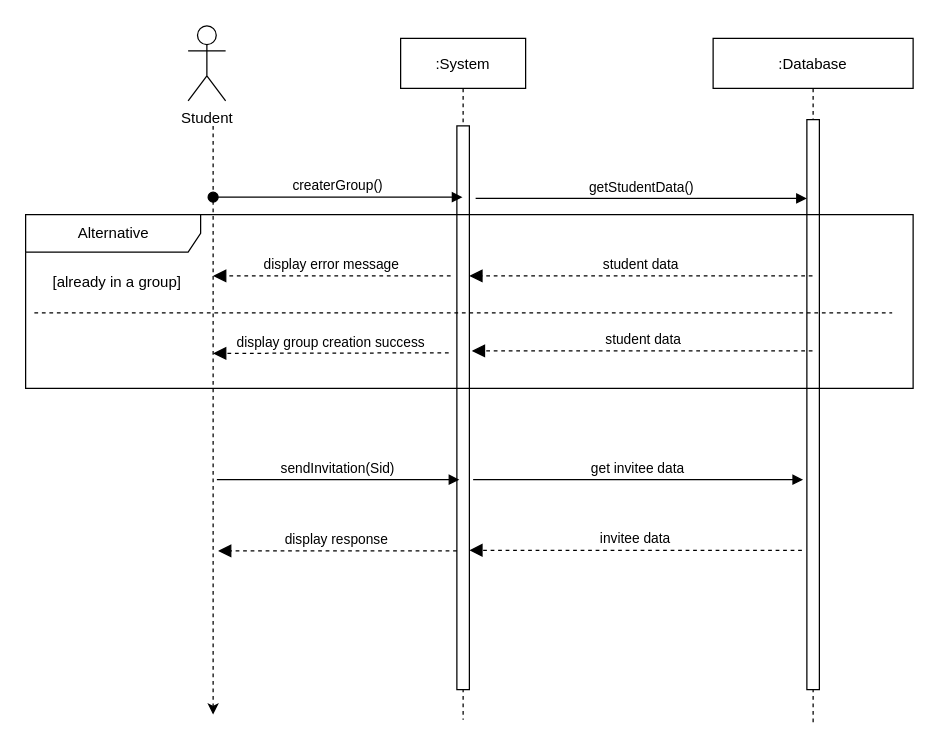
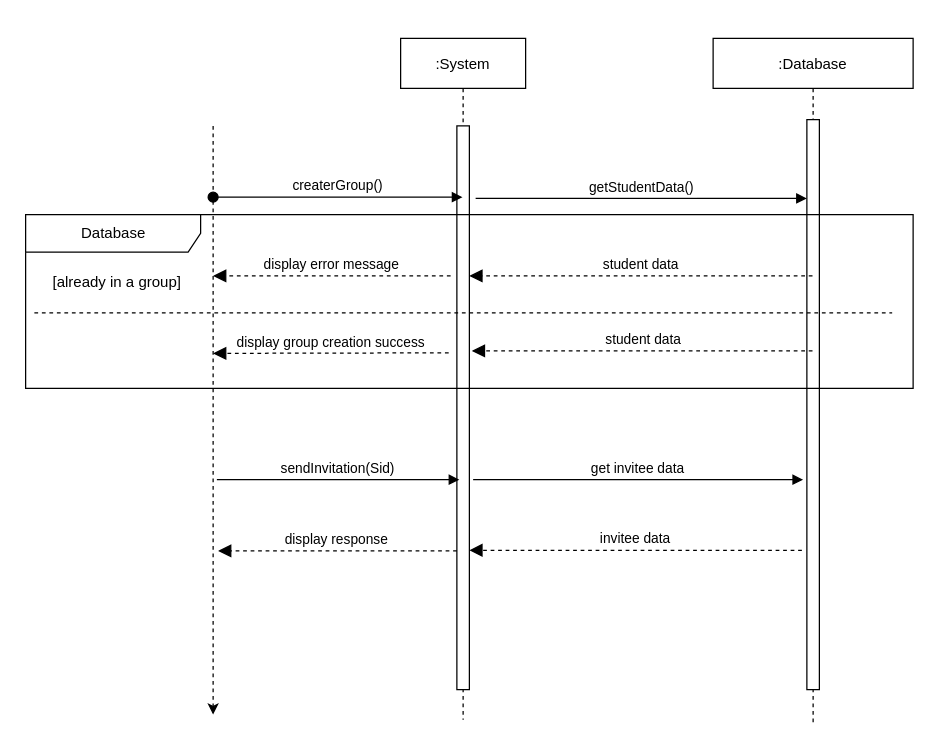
node "Student": removed
node "Alternative": label "Alternative" -> "Database"
